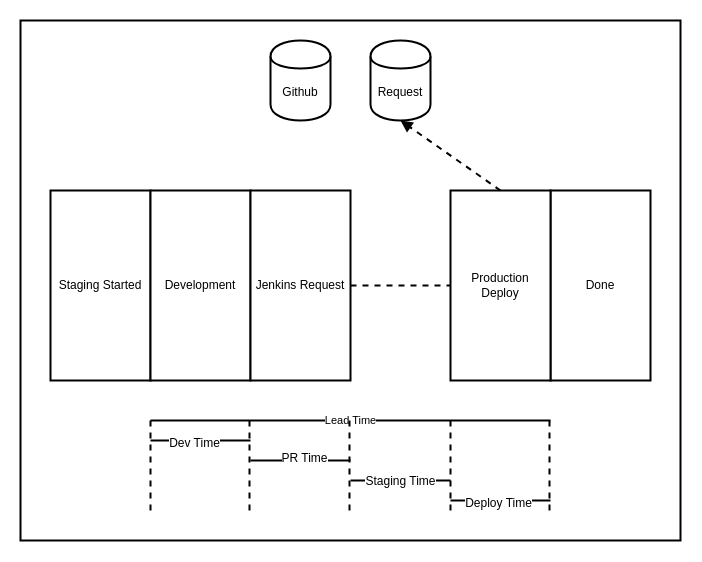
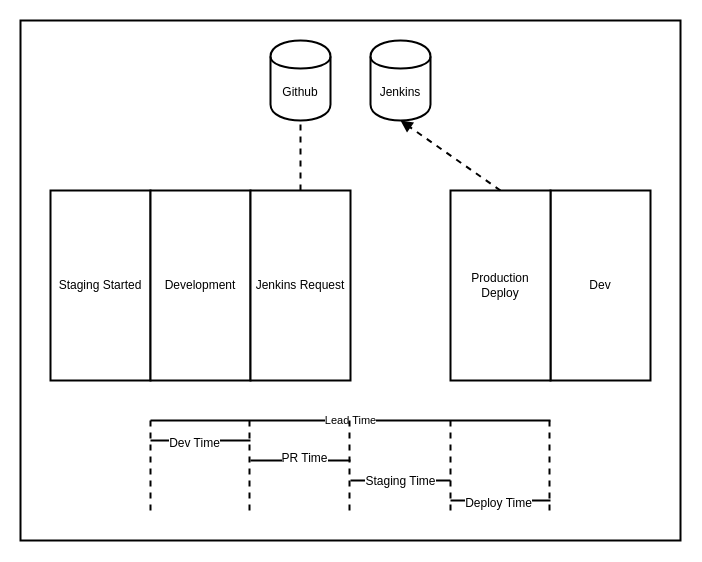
node "Request": label "Request" -> "Jenkins"
edge "Jenkins Request" -- "Production Deploy": now "Jenkins Request" -- "Github"
node "Done": label "Done" -> "Dev"
